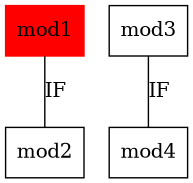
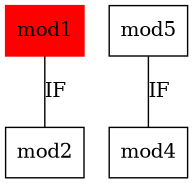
node "mod3": label "mod3" -> "mod5"
